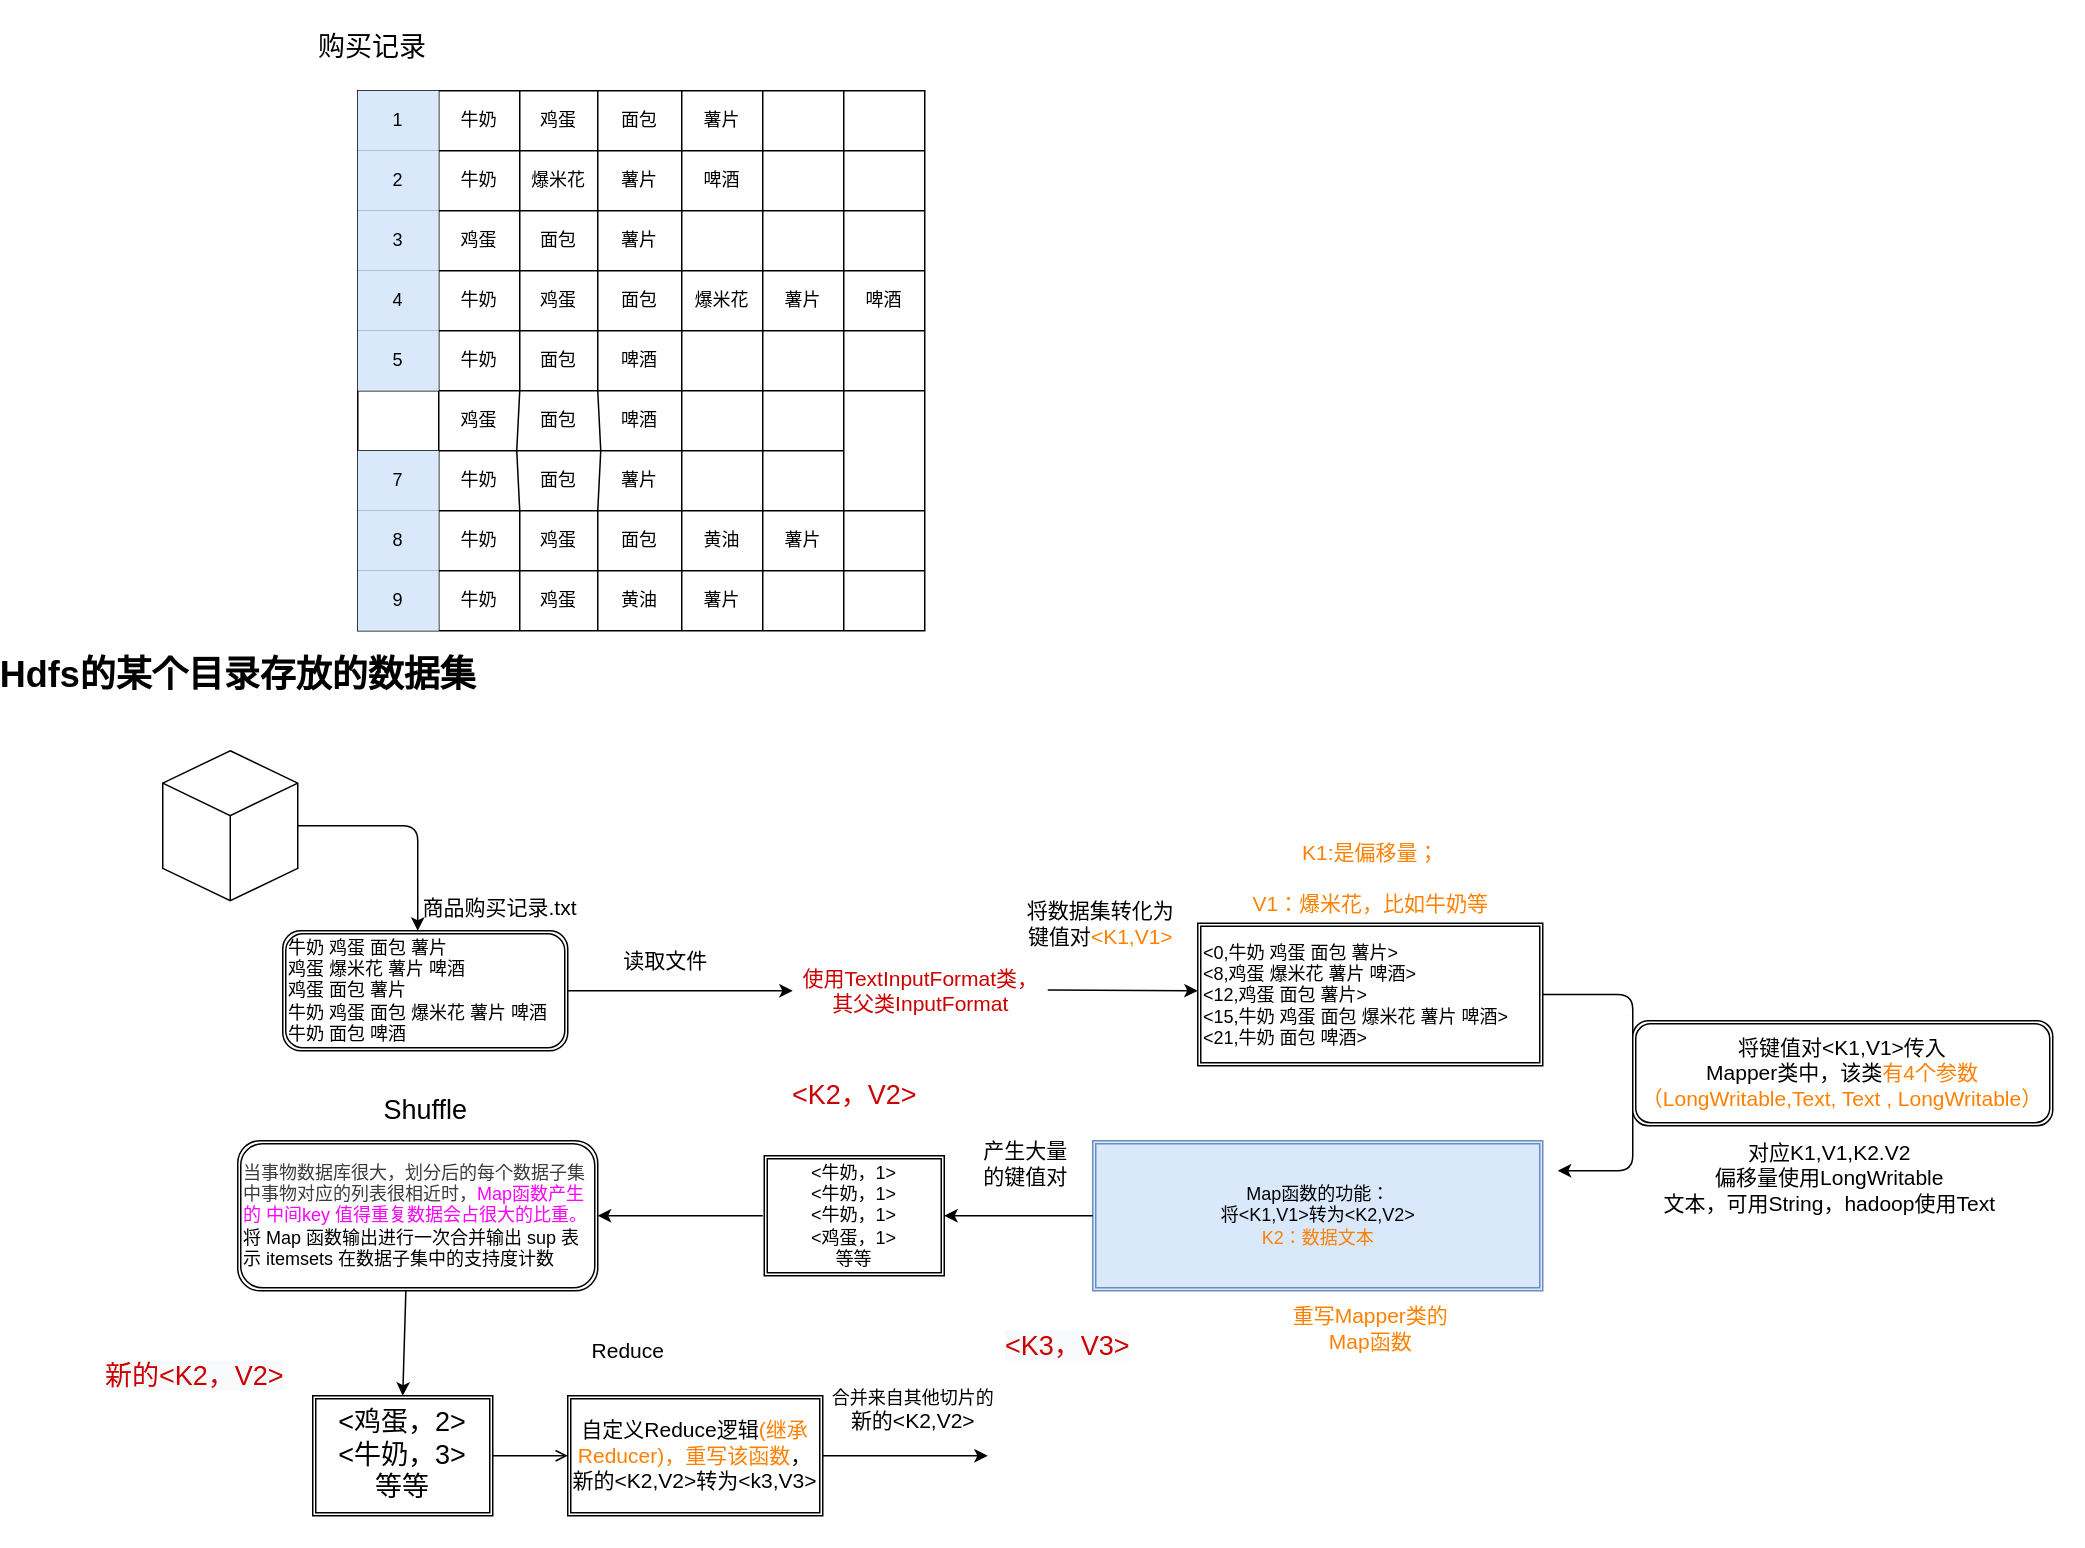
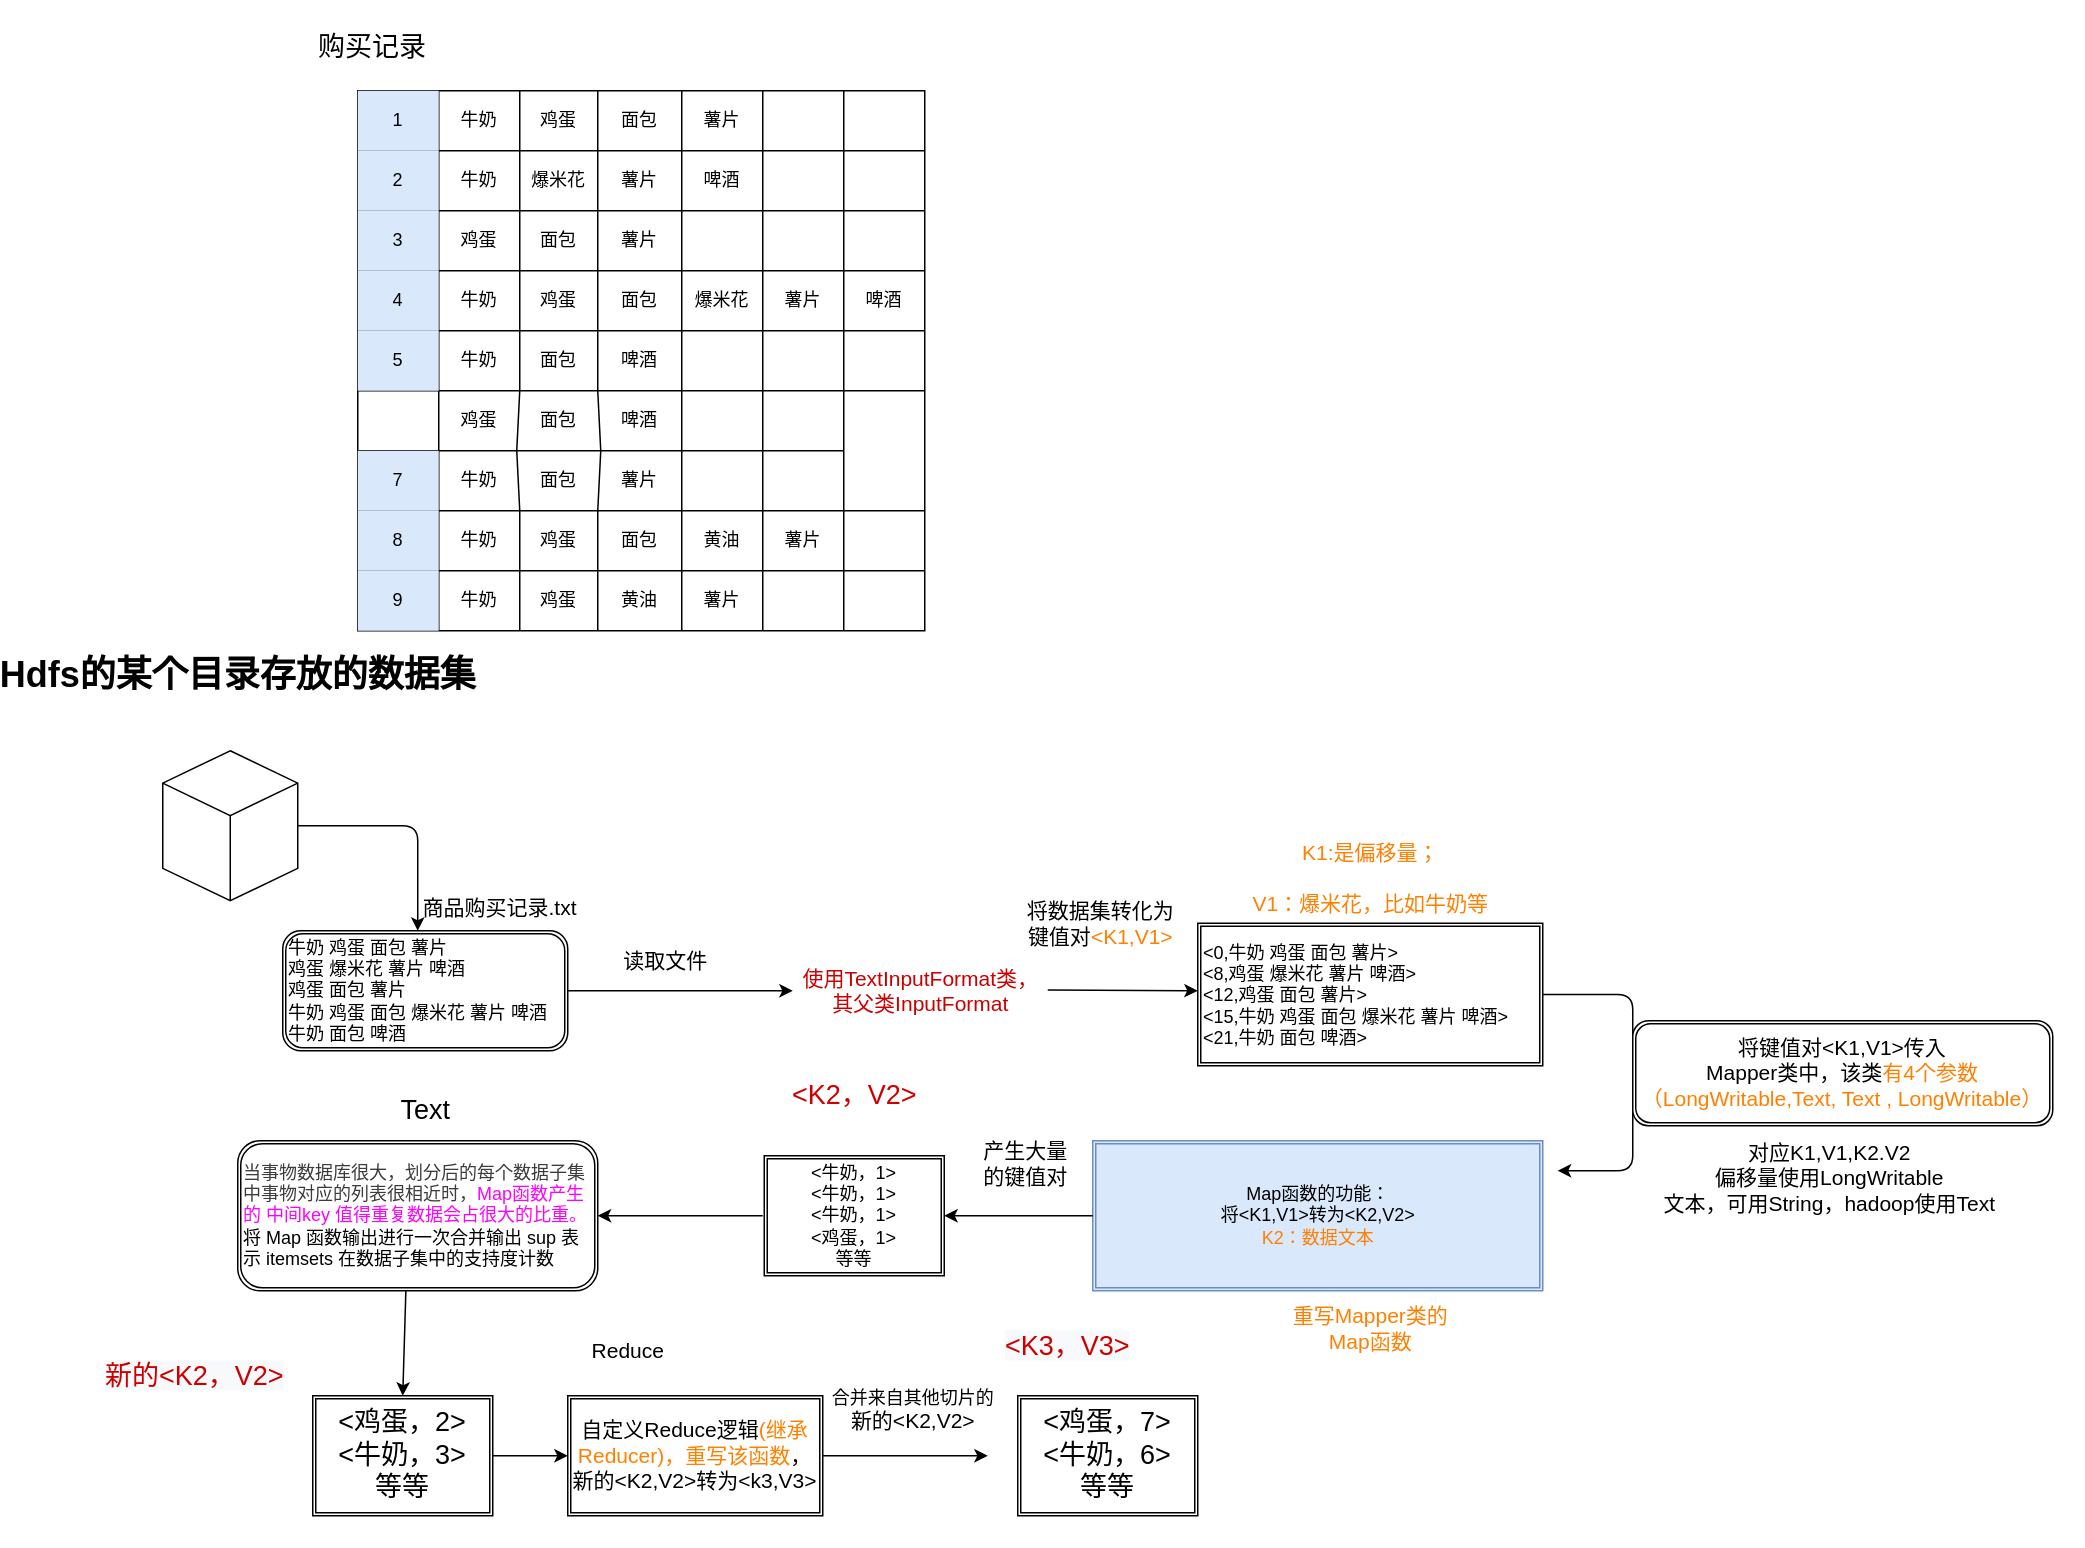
node "Shuffle": label "Shuffle" -> "Text"
edge "<鸡蛋，2> <牛奶，3> 等等" -> "自定义Reduce逻辑(继承Reducer)，重写该函数，新的<K2,V2>转为<k3,V3>": arrowhead open -> classic
node "<鸡蛋，7> <牛奶，6> 等等": added
